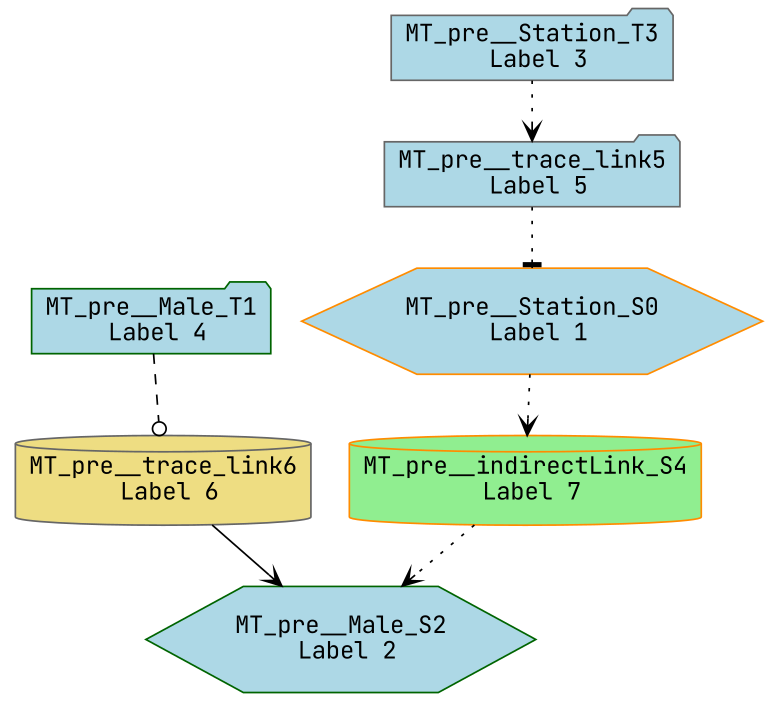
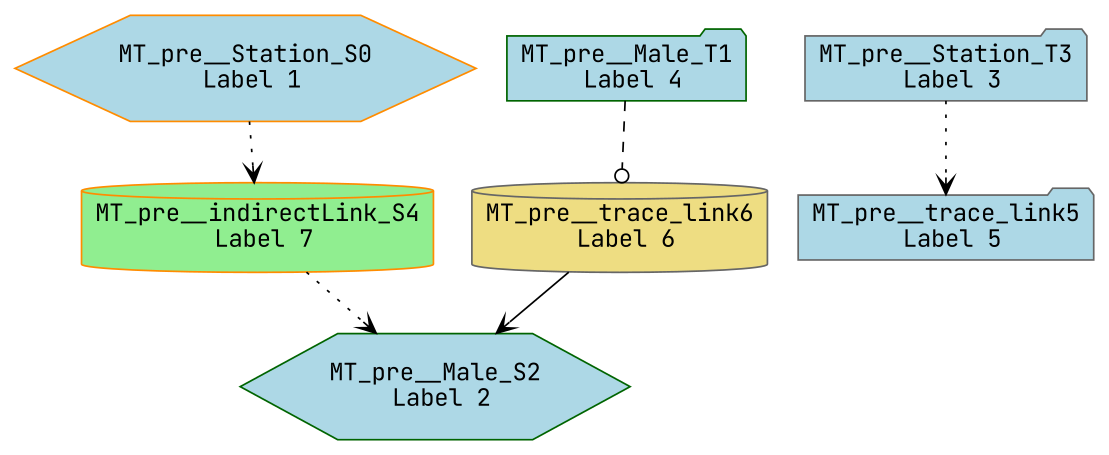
edge "MT_pre__trace_link5 Label 5" -> "MT_pre__Station_S0 Label 1": removed
